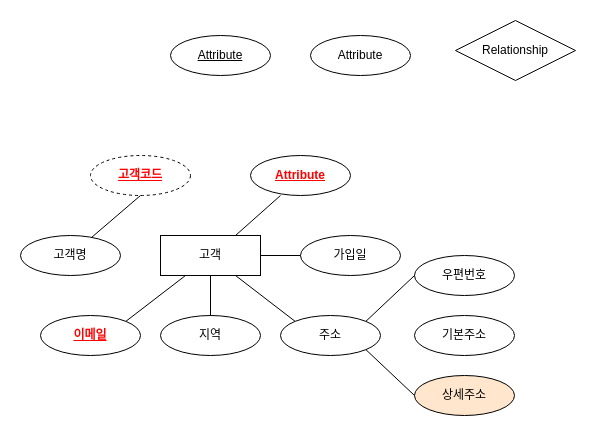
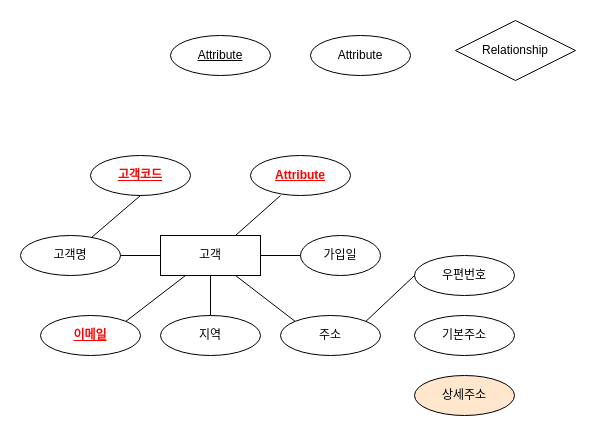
node "고객코드": style dashed -> solid
edge "고객명" -- "고객": added
node "가입일": size 100x40 -> 80x40
edge "주소" -- "상세주소": removed
